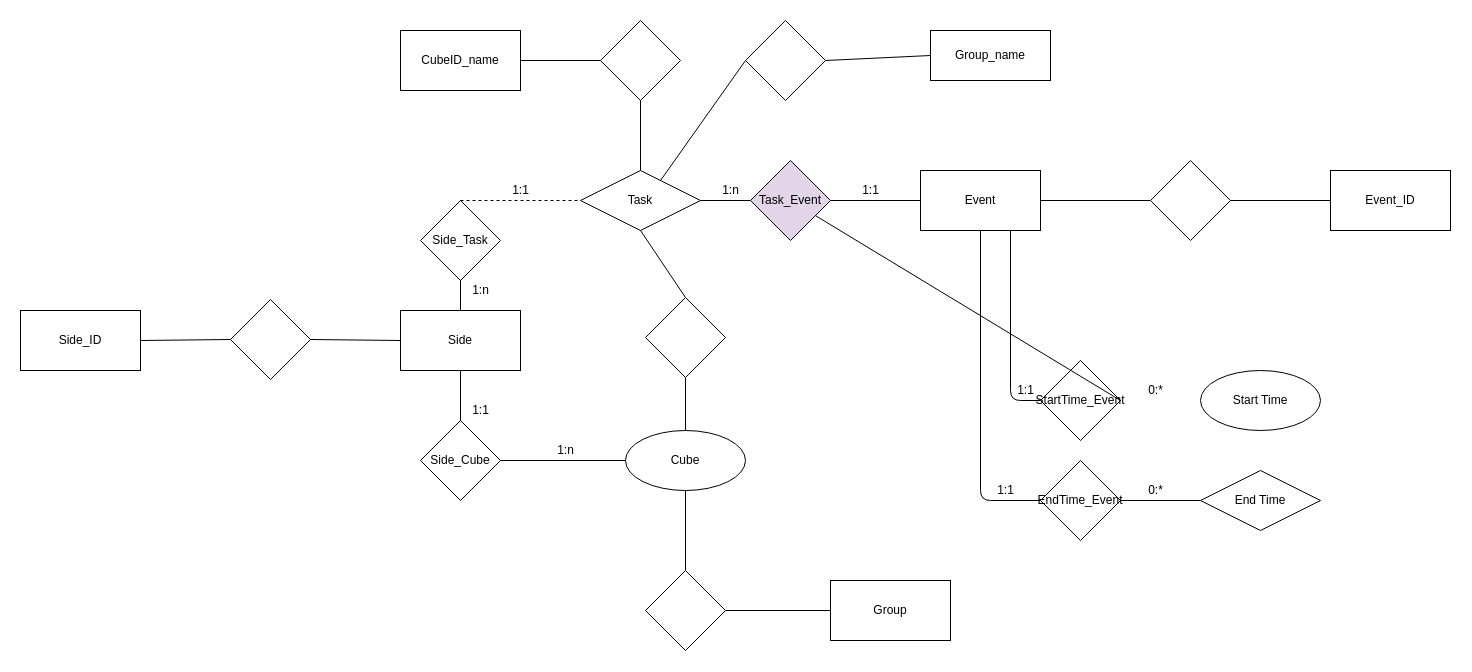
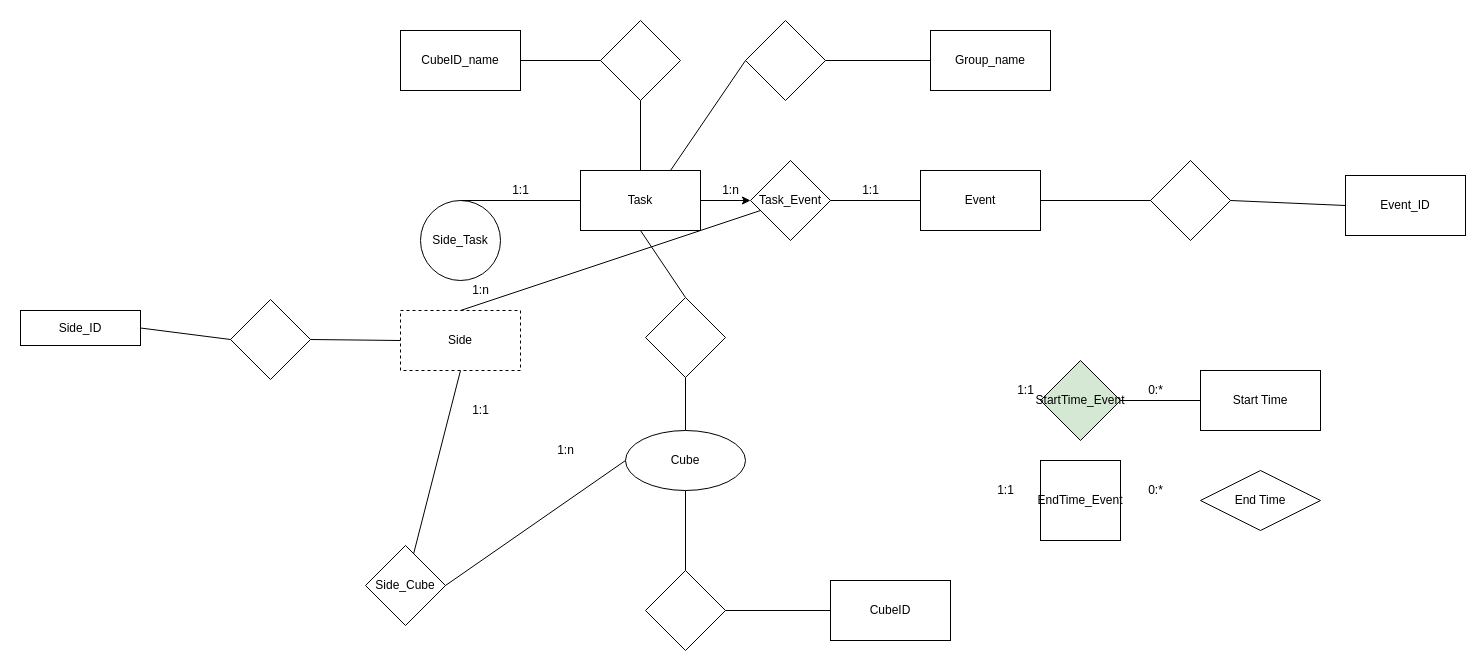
node "Group_name": size 120x50 -> 120x60
edge "Task" -- "Side_Task": style dashed -> solid
node "Task": shape diamond -> rectangle
edge "Task" -- "Task_Event": arrowhead none -> classic
node "Task_Event": fillcolor #e1d5e7 -> #ffffff
node "Event_ID": moved (1391, 201) -> (1406, 206)
node "Side_Task": shape diamond -> ellipse
edge "Side_Task" -- "Side": now "Task_Event" -- "Side"
edge "Task_Event" -- "StartTime_Event": now "Start Time" -- "StartTime_Event"
edge "Event" -- "StartTime_Event": removed
node "Side_ID": size 120x60 -> 120x35
node "Side": style solid -> dashed
edge "Event" -- "EndTime_Event": removed
node "StartTime_Event": fillcolor #ffffff -> #d5e8d4
node "Start Time": shape ellipse -> rectangle
node "Side_Cube": moved (461, 461) -> (406, 586)
node "EndTime_Event": shape diamond -> rectangle
edge "EndTime_Event" -- "End Time": removed
node "Group": label "Group" -> "CubeID"
